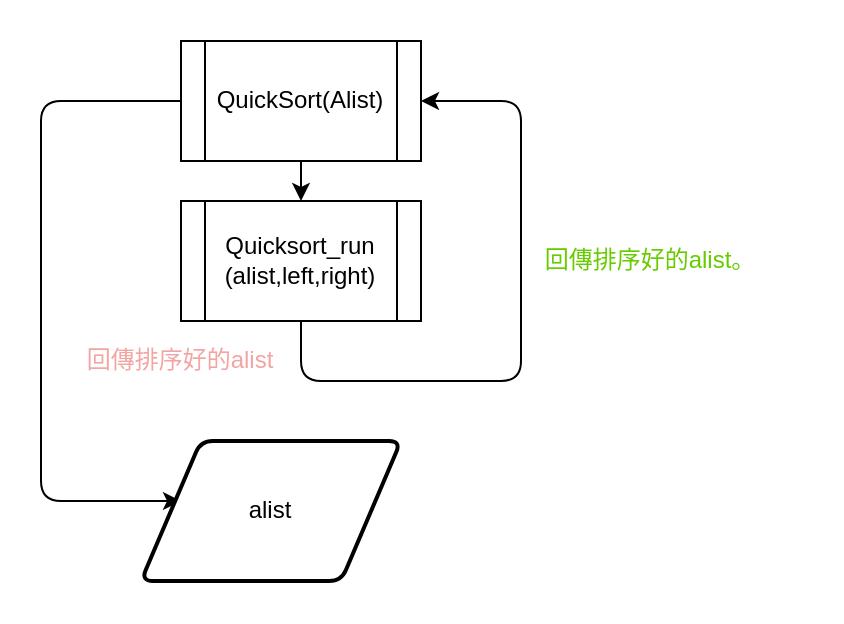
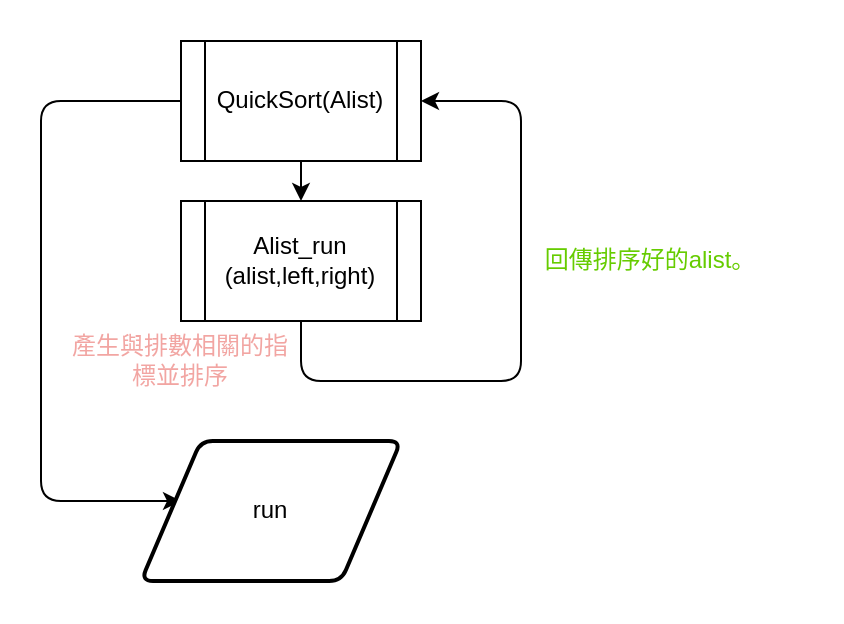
node "Quicksort_run (alist,left,right)": label "Quicksort_run (alist,left,right)" -> "Alist_run (alist,left,right)"
node "回傳排序好的alist": label "回傳排序好的alist" -> "產生與排數相關的指標並排序"
node "alist": label "alist" -> "run"
